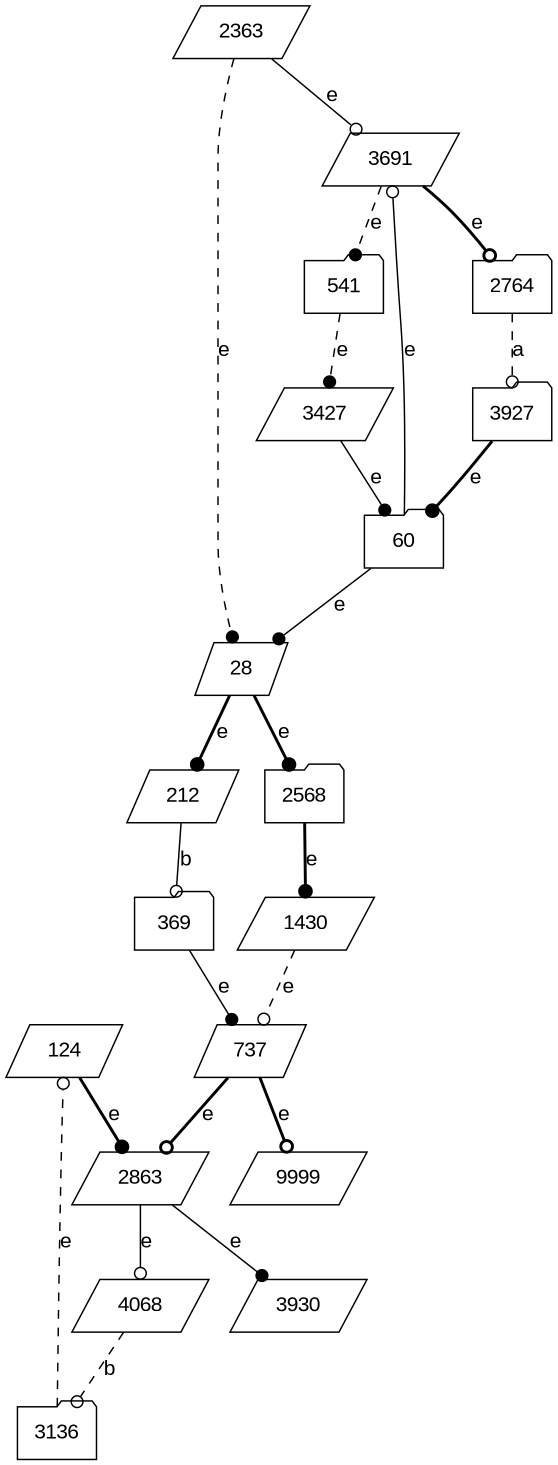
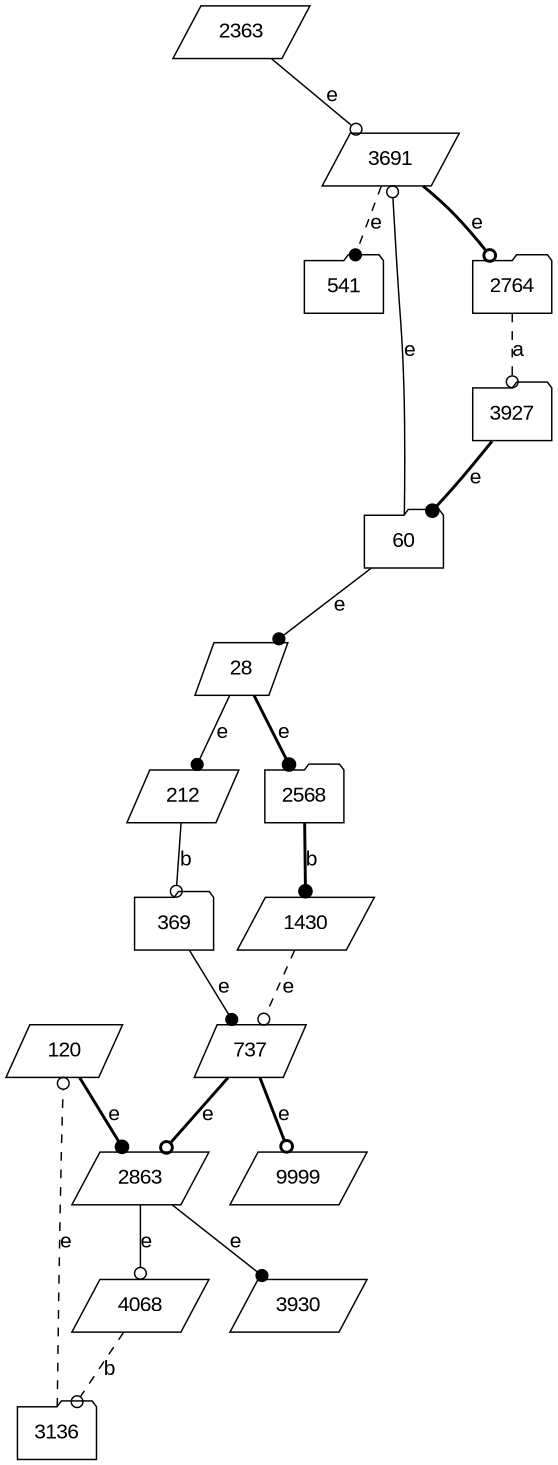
edge "2363" -> "28": removed, label "e"
node "3427": removed
edge "28" -> "212": style bold -> solid
edge "2568" -> "1430": label "e" -> "b"
node "124": label "124" -> "120"
